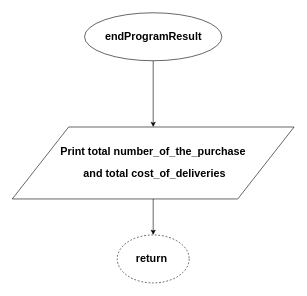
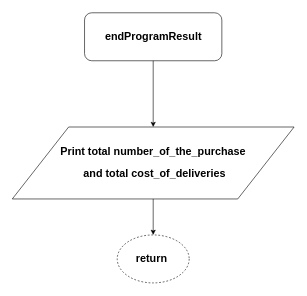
node "endProgramResult": shape ellipse -> rounded rectangle
